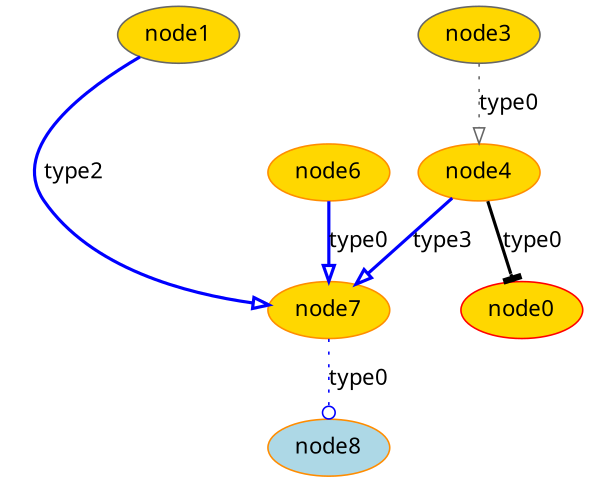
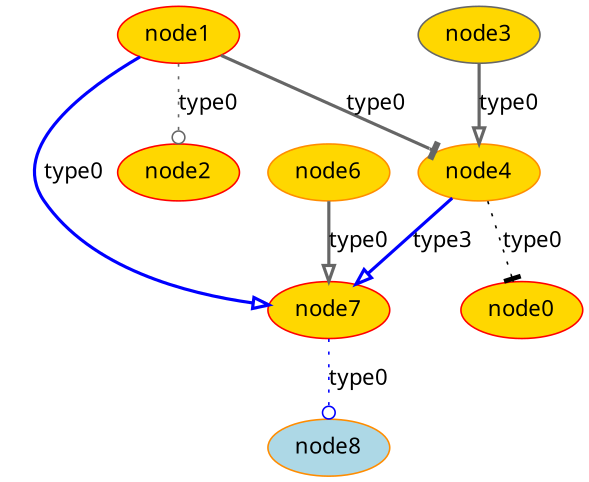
node "node1": color gray40 -> red
edge "node3" -> "node4": style dotted -> bold
edge "node1" -> "node4": added, label "type0"
edge "node1" -> "node7": label "type2" -> "type0"
node "node2": added
edge "node6" -> "node7": color blue -> gray40
edge "node4" -> "node0": style bold -> dotted
node "node7": color darkorange -> red
